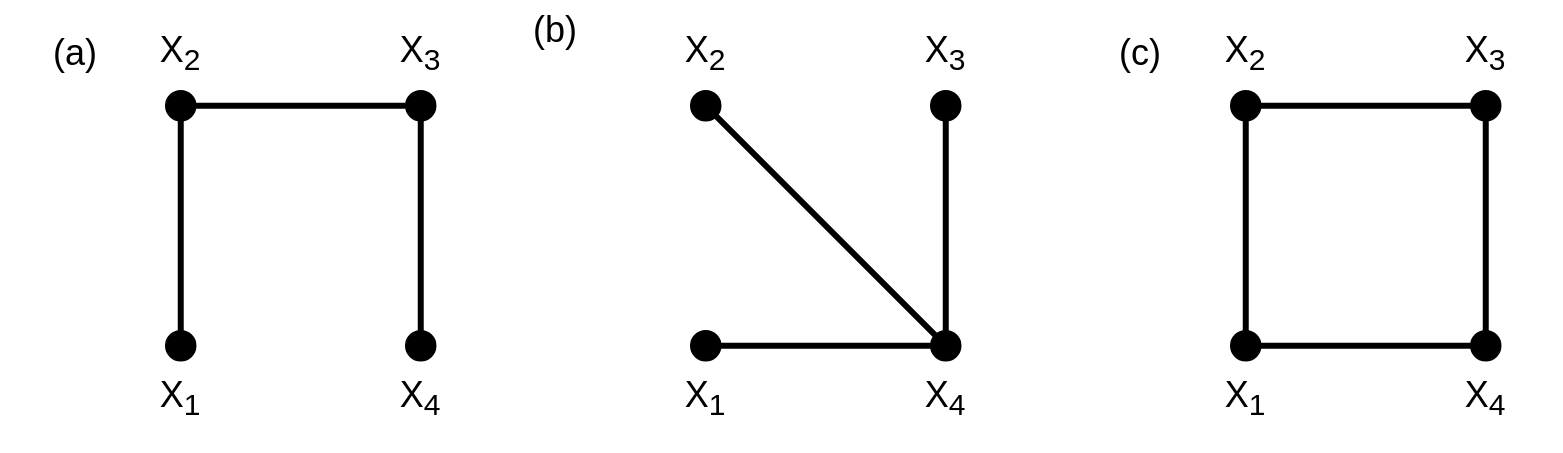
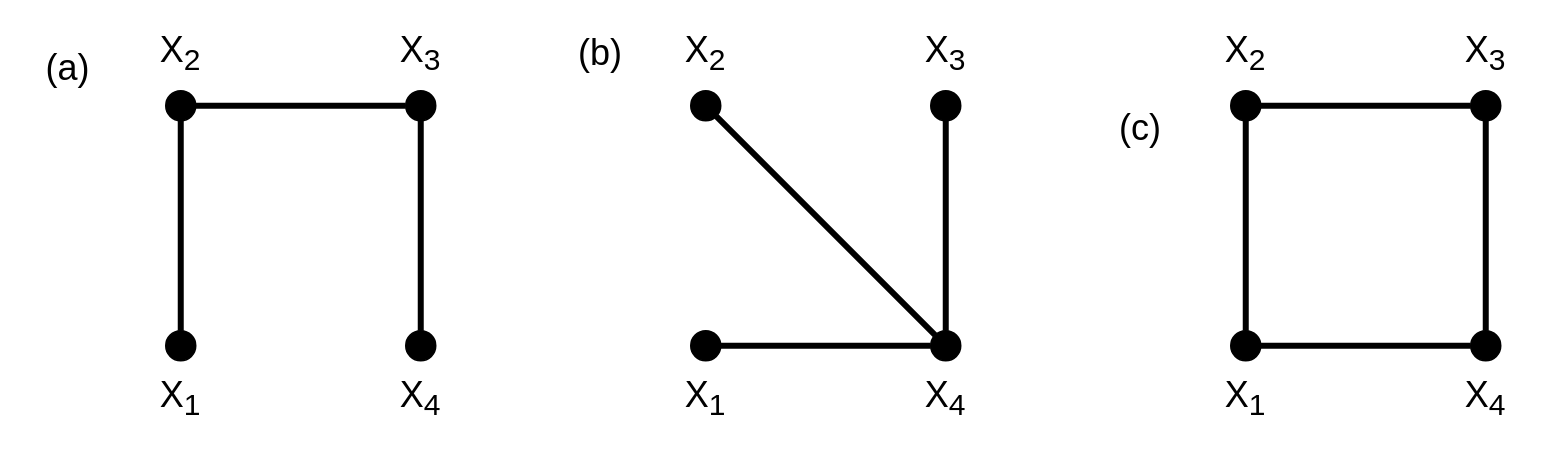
node "(b)": moved (556, 31) -> (601, 53)
node "(a)": moved (76, 53) -> (68, 68)
node "(c)": moved (1141, 53) -> (1141, 128)
